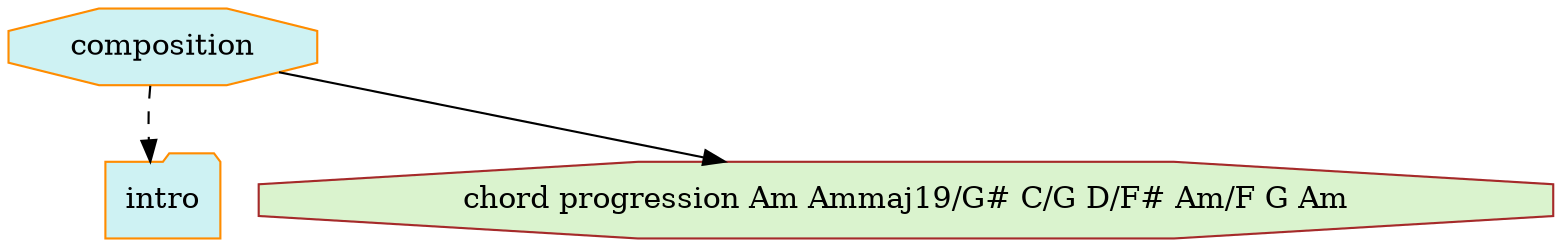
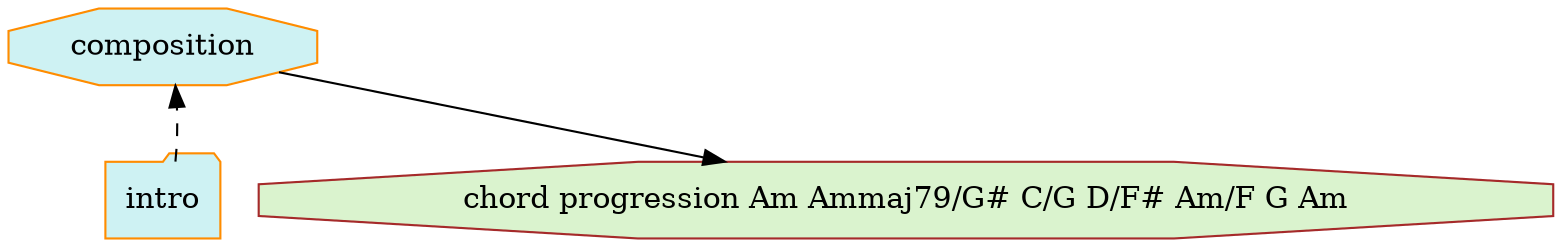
edge "composition" -> "intro": reversed
node "chord progression Am Ammaj19/G# C/G D/F# Am/F G Am": label "chord progression Am Ammaj19/G# C/G D/F# Am/F G Am" -> "chord progression Am Ammaj79/G# C/G D/F# Am/F G Am"
